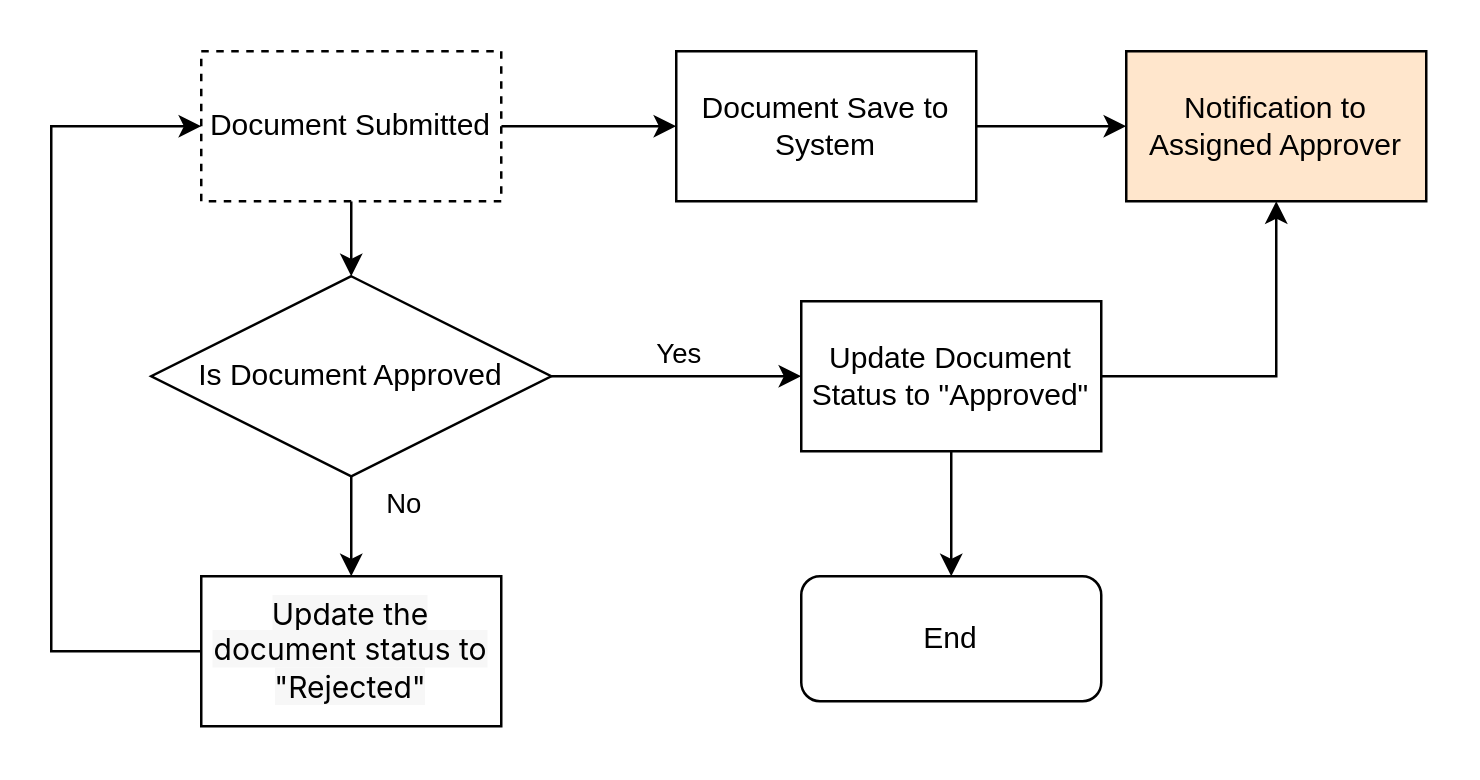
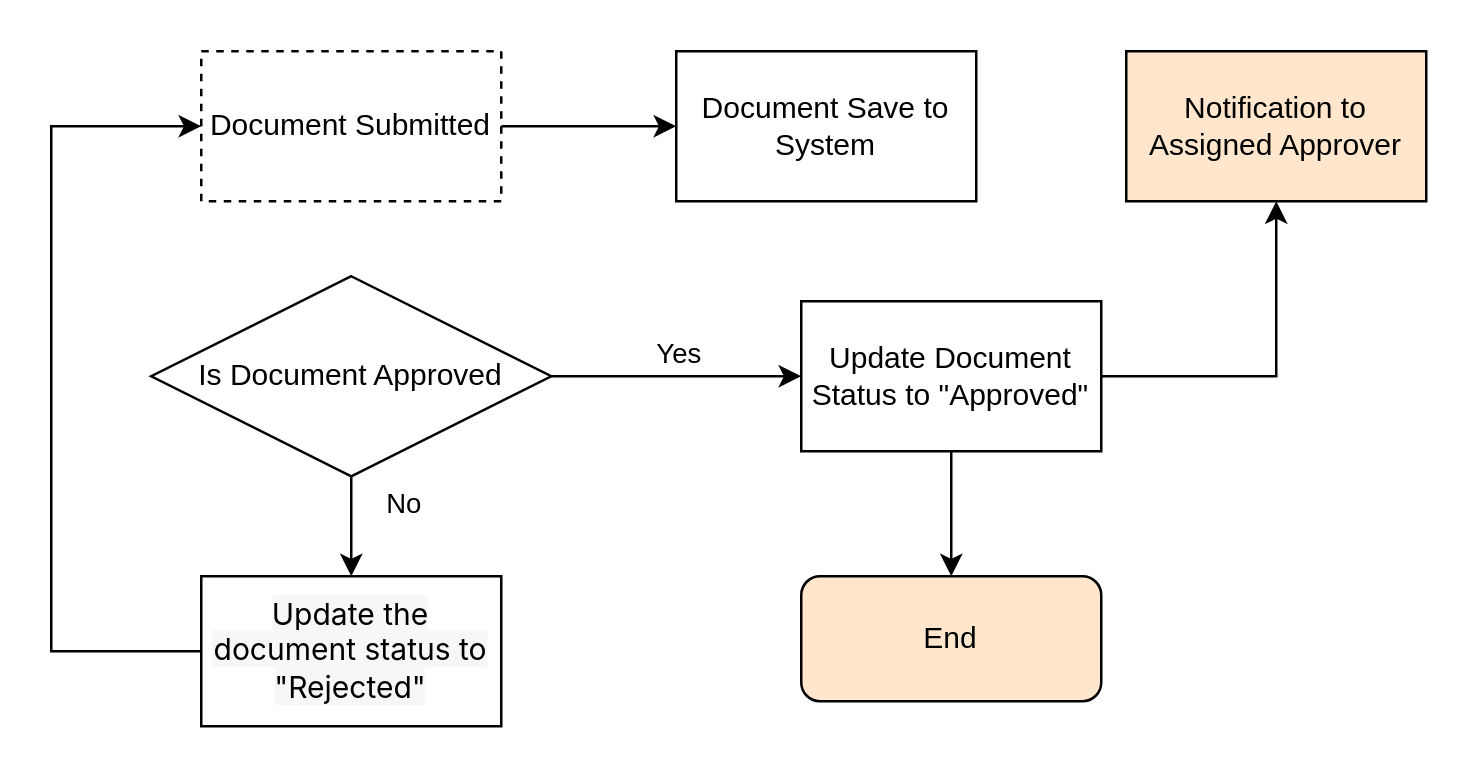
edge "Document Save to System" -> "Notification to Assigned Approver": removed
edge "Document Submitted" -> "Is Document Approved": removed
node "End": fillcolor #ffffff -> #ffe6cc
